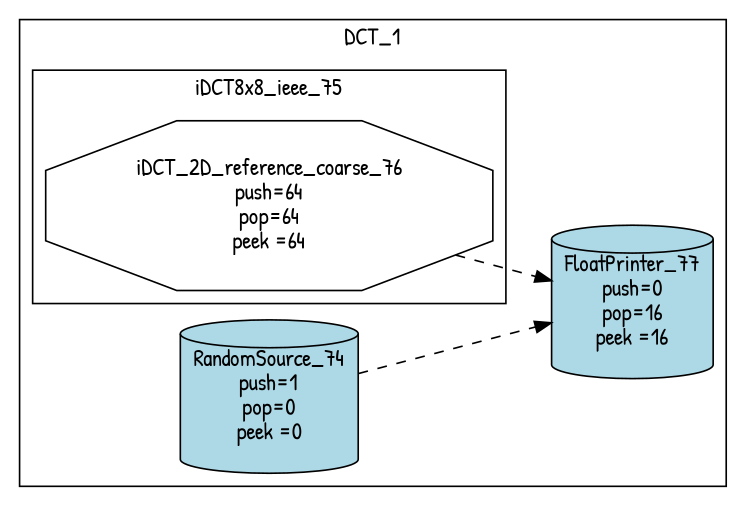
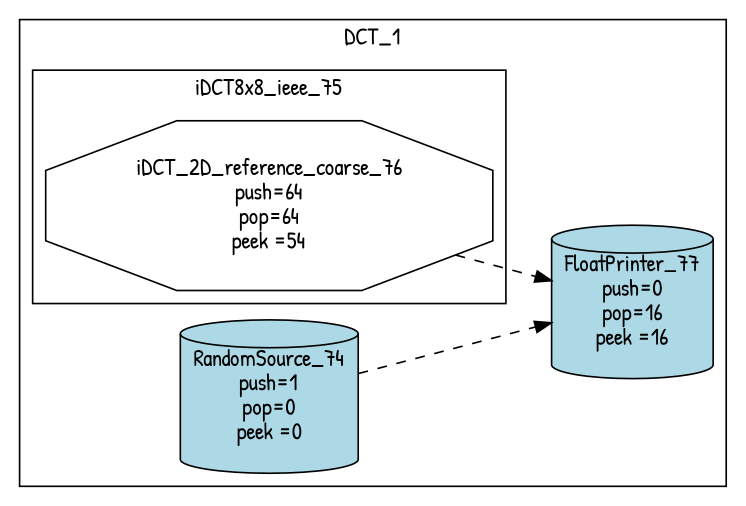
node "iDCT_2D_reference_coarse_76 push=64 pop=64 peek =64": label "iDCT_2D_reference_coarse_76 push=64 pop=64 peek =64" -> "iDCT_2D_reference_coarse_76 push=64 pop=64 peek =54"
